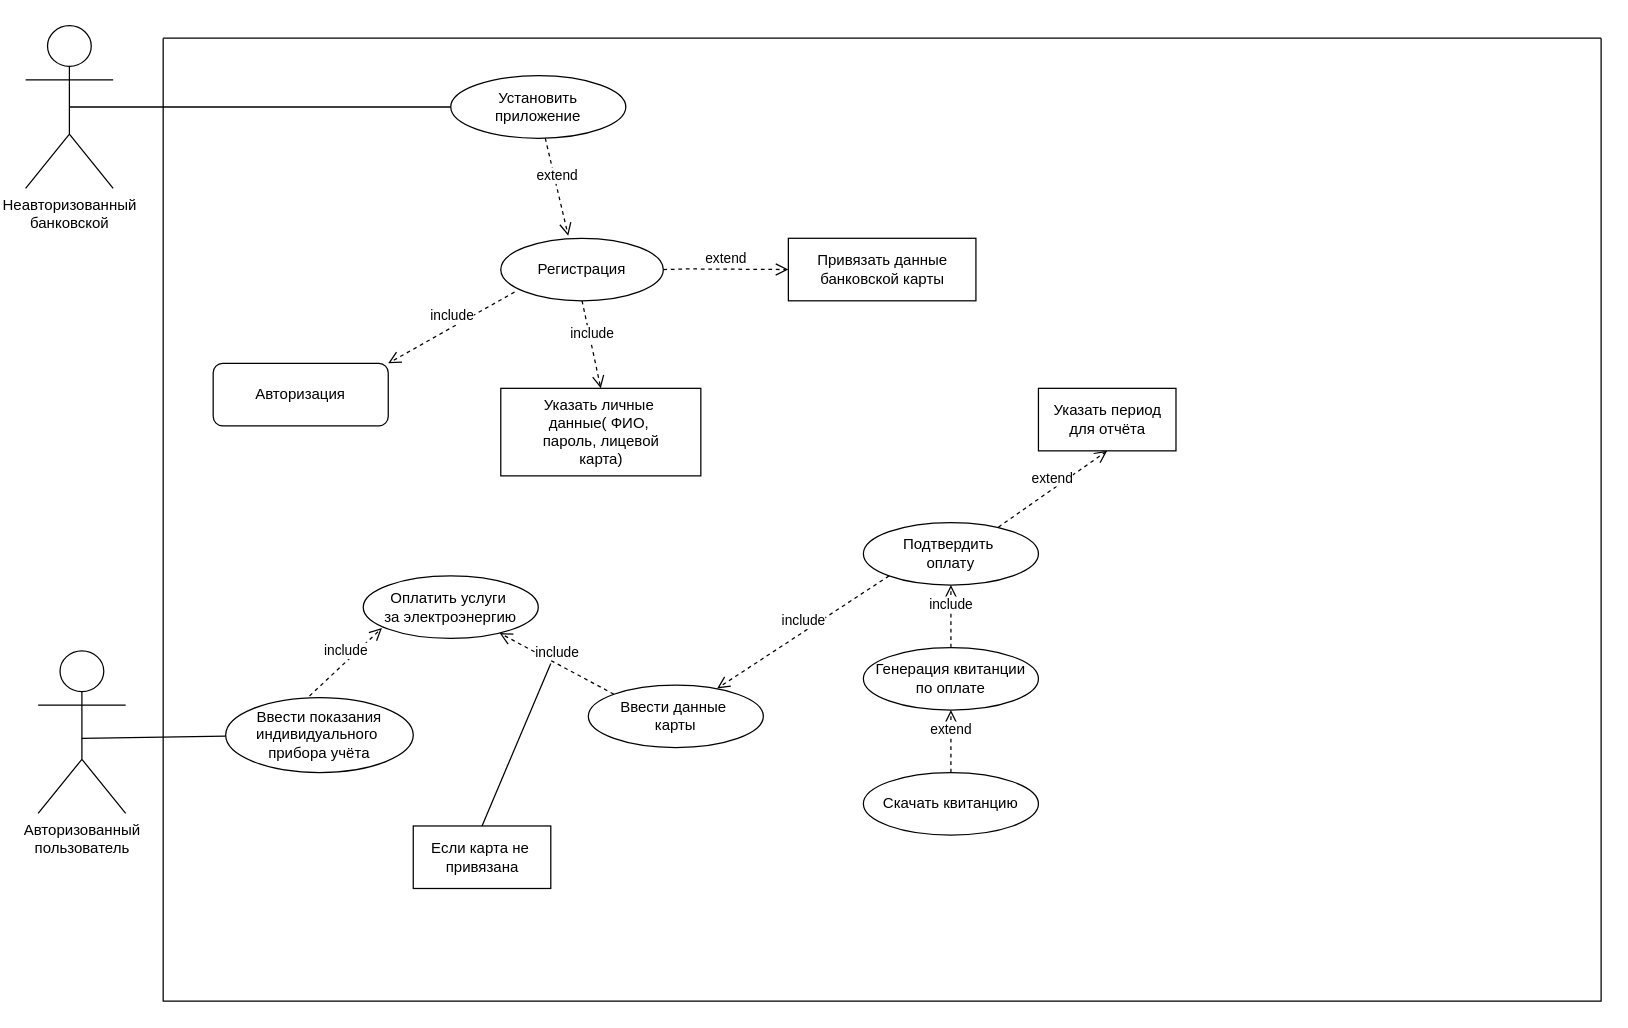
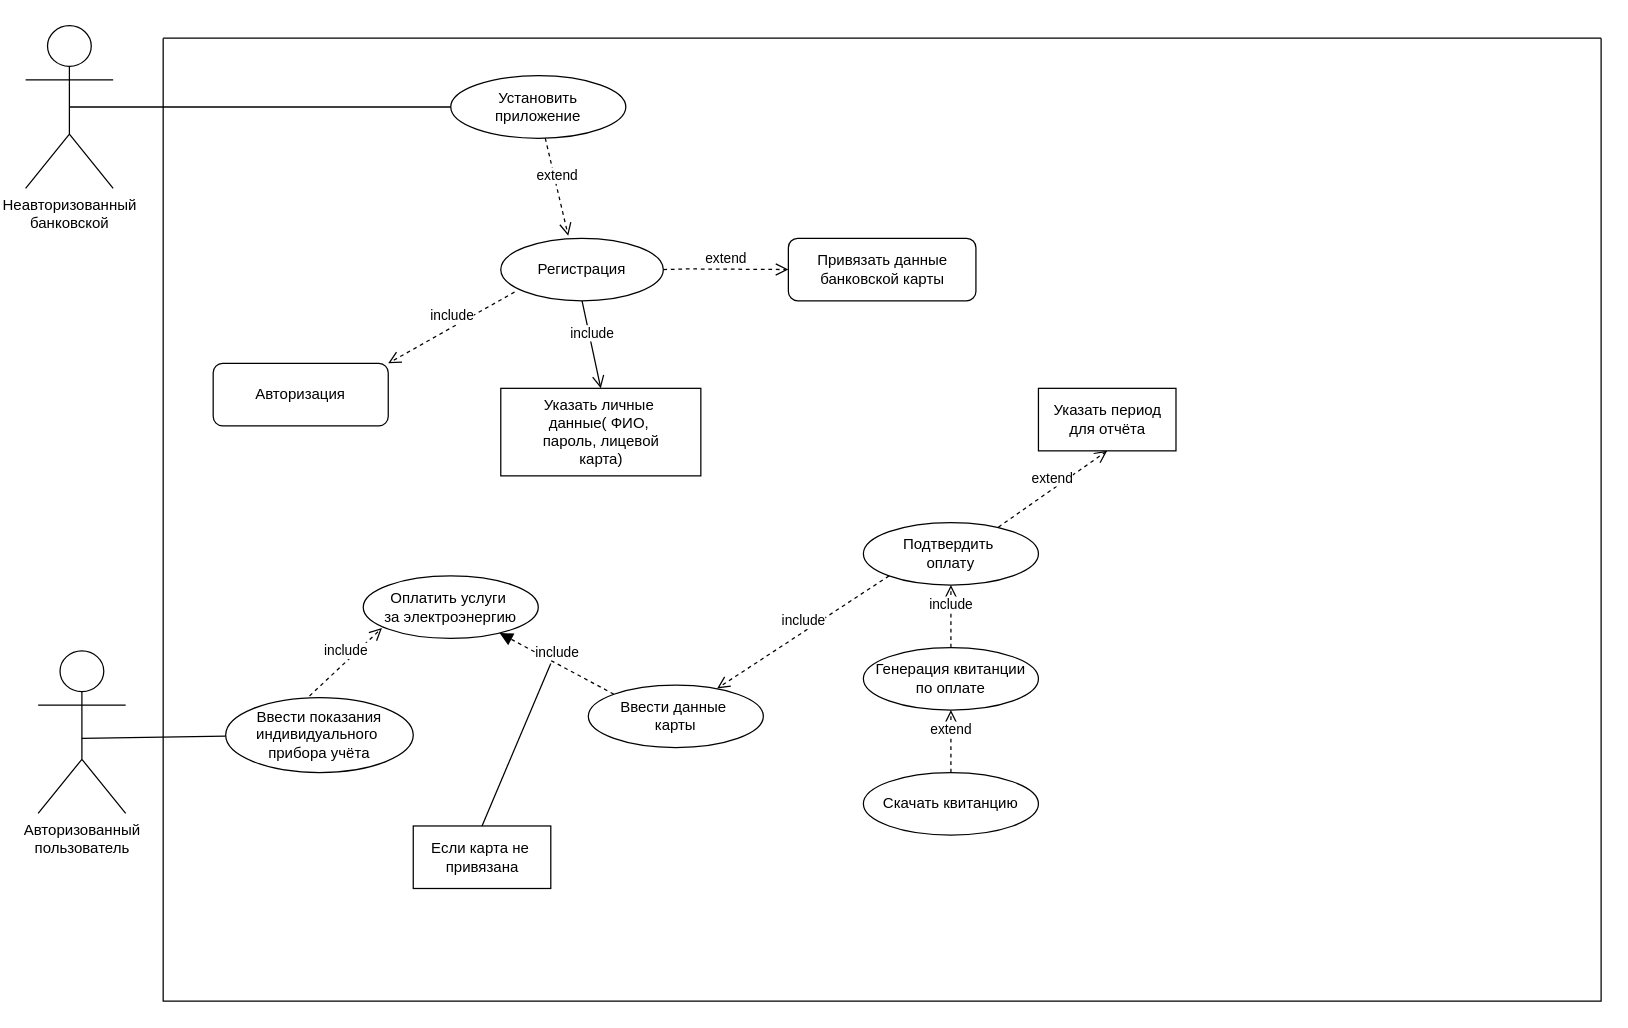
node "Привязать данные банковской карты": shape rectangle -> rounded rectangle
edge "Регистрация" -> "Указать личные данные( ФИО, пароль, лицевой карта)": style dashed -> solid
edge "Ввести данные карты" -> "Оплатить услуги за электроэнергию": arrowhead open -> block
